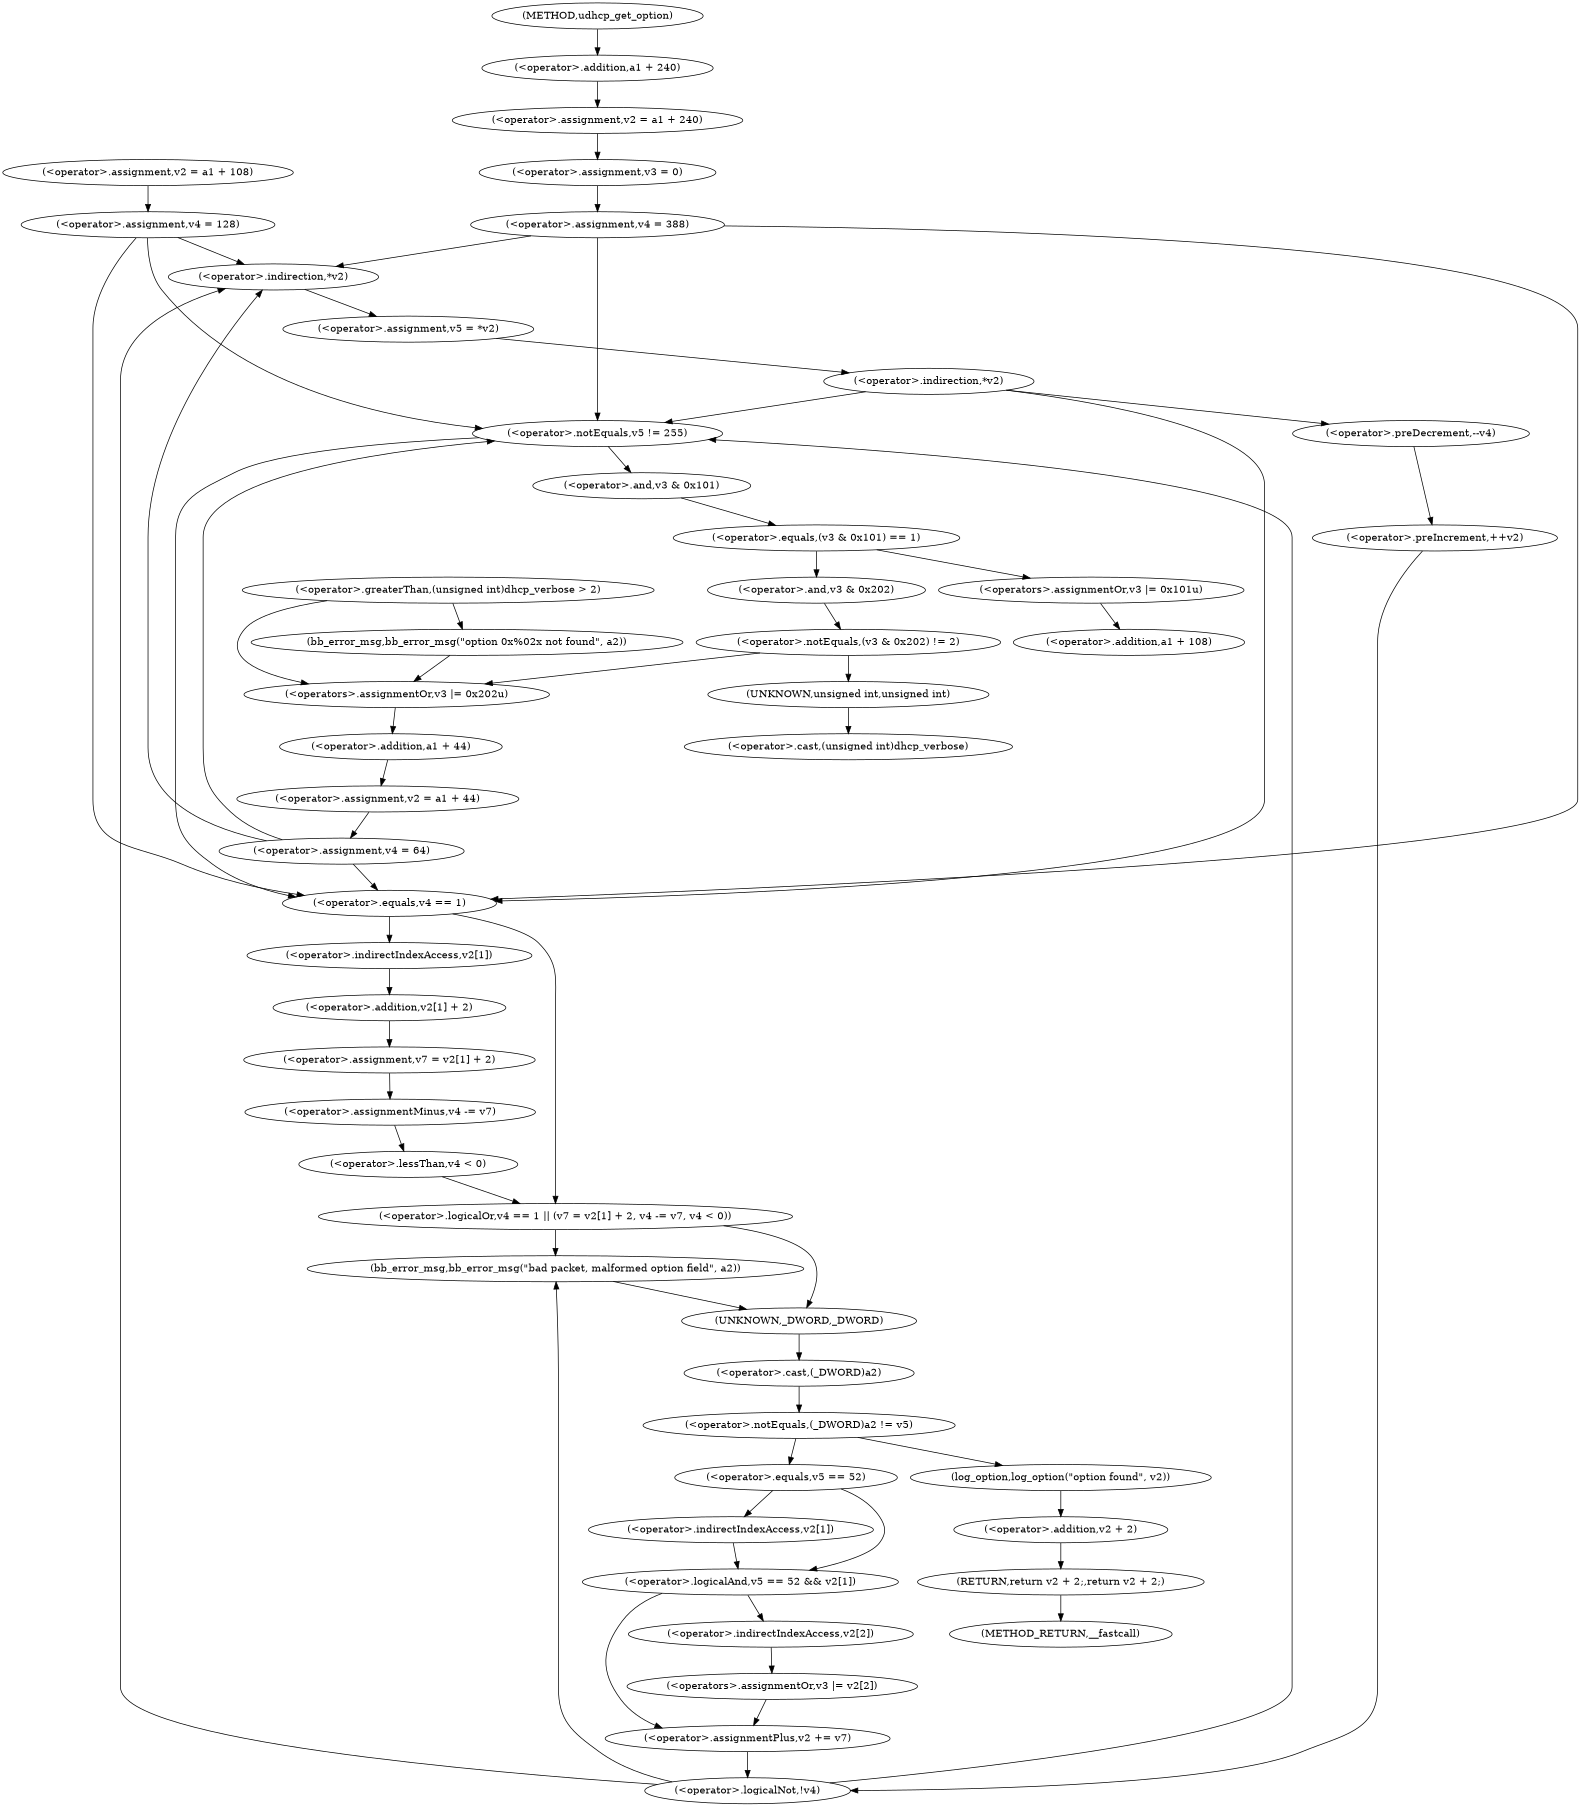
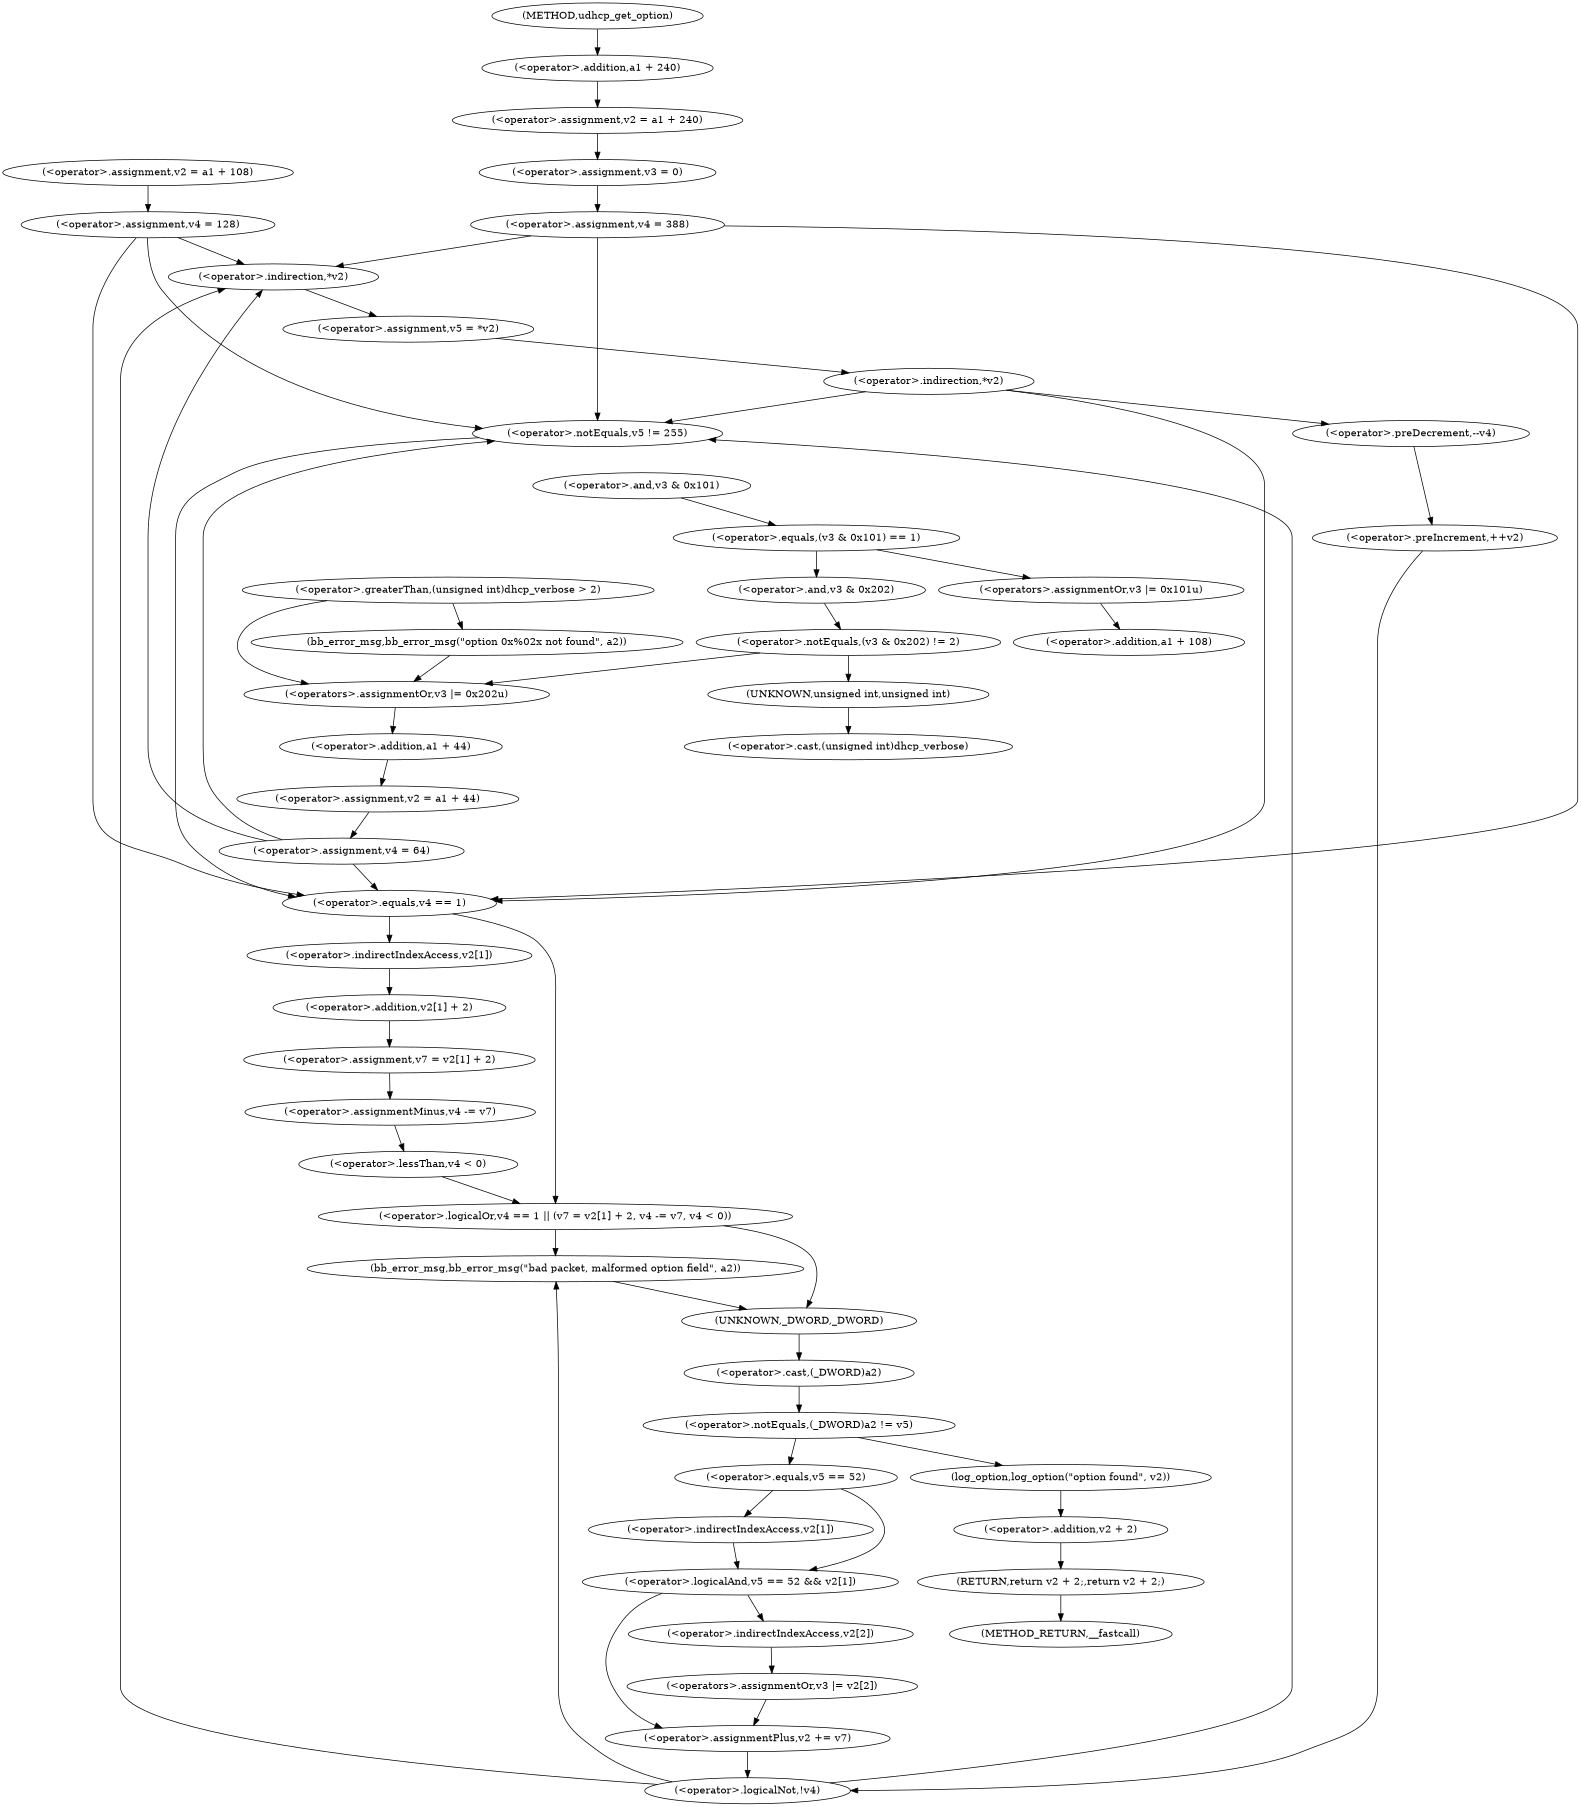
edge "(<operator>.notEquals,v5 != 255)" -> "(<operator>.and,v3 & 0x101)": removed
